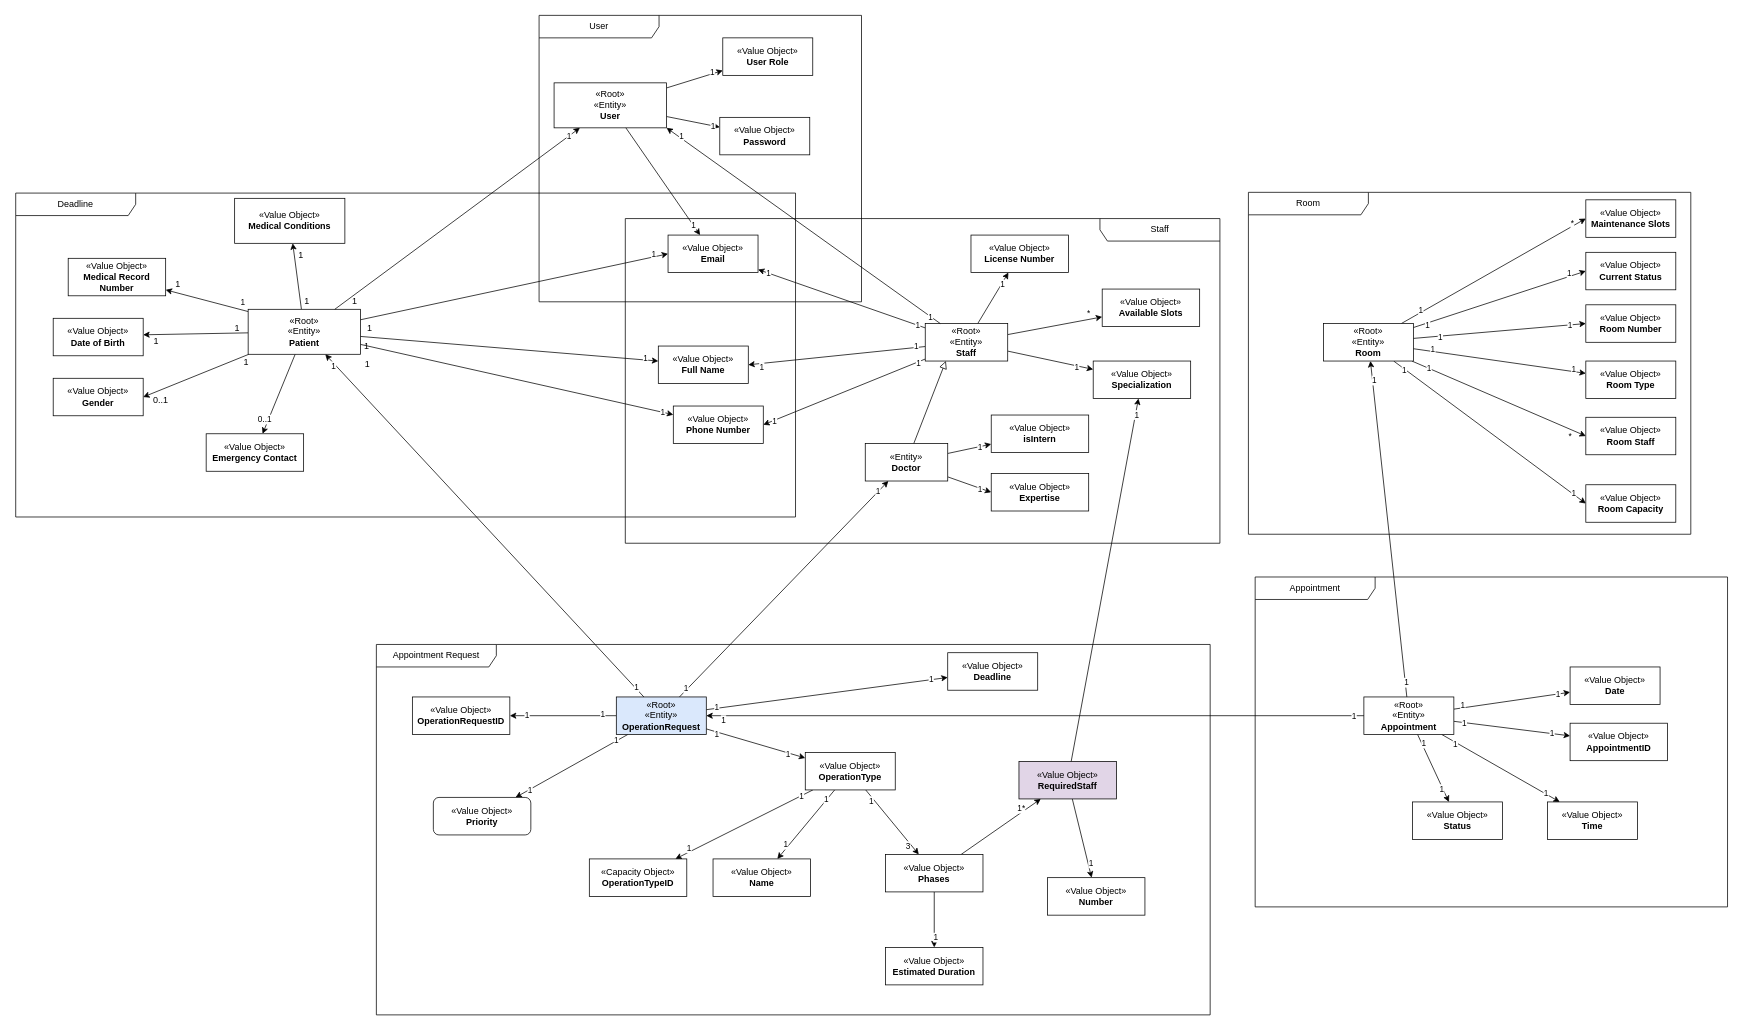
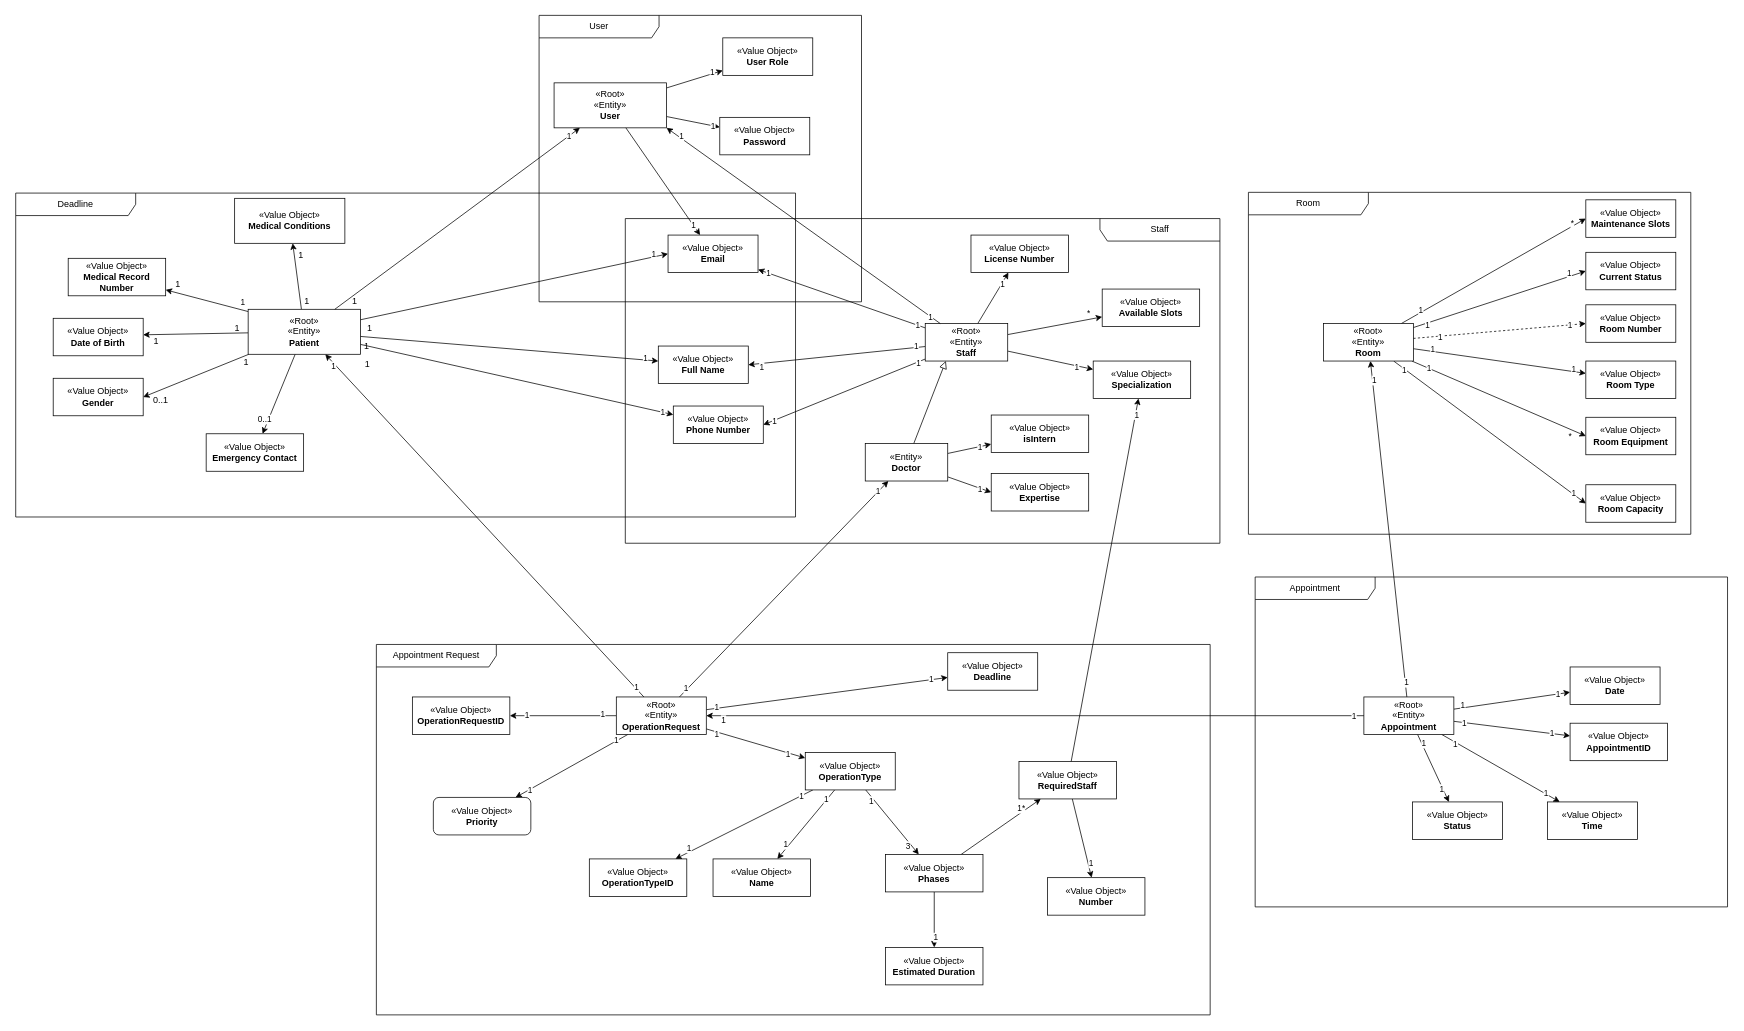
edge "«Root» «Entity» Room" -> "«Value Object» Room Number": style solid -> dashed
node "«Value Object» Room Staff": label "«Value Object» Room Staff" -> "«Value Object» Room Equipment"
node "«Root» «Entity» OperationRequest": fillcolor #dae8fc -> #ffffff
node "«Value Object» RequiredStaff": fillcolor #e1d5e7 -> #ffffff
node "«Capacity Object» OperationTypeID": label "«Capacity Object» OperationTypeID" -> "«Value Object» OperationTypeID"
